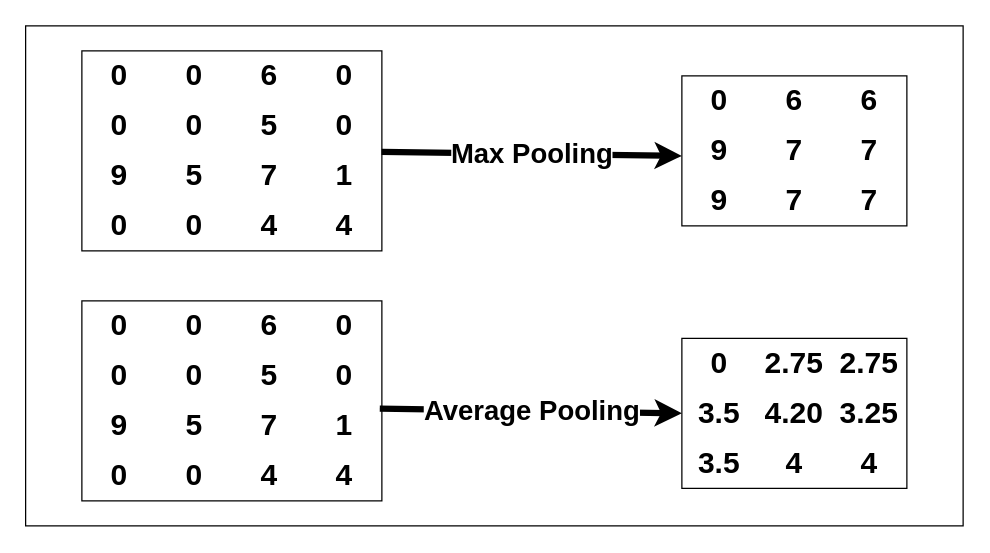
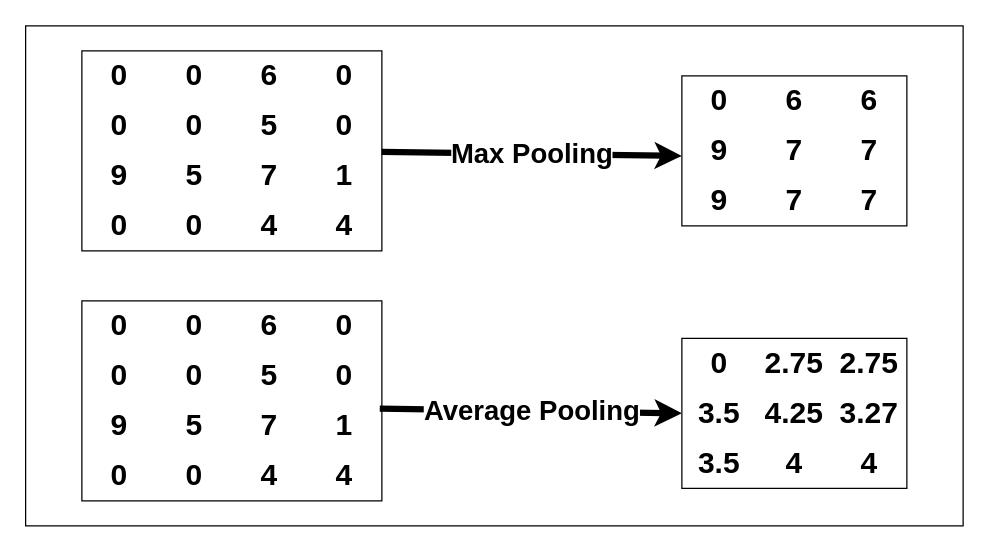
node "4.20": label "4.20" -> "4.25"
node "3.25": label "3.25" -> "3.27"
